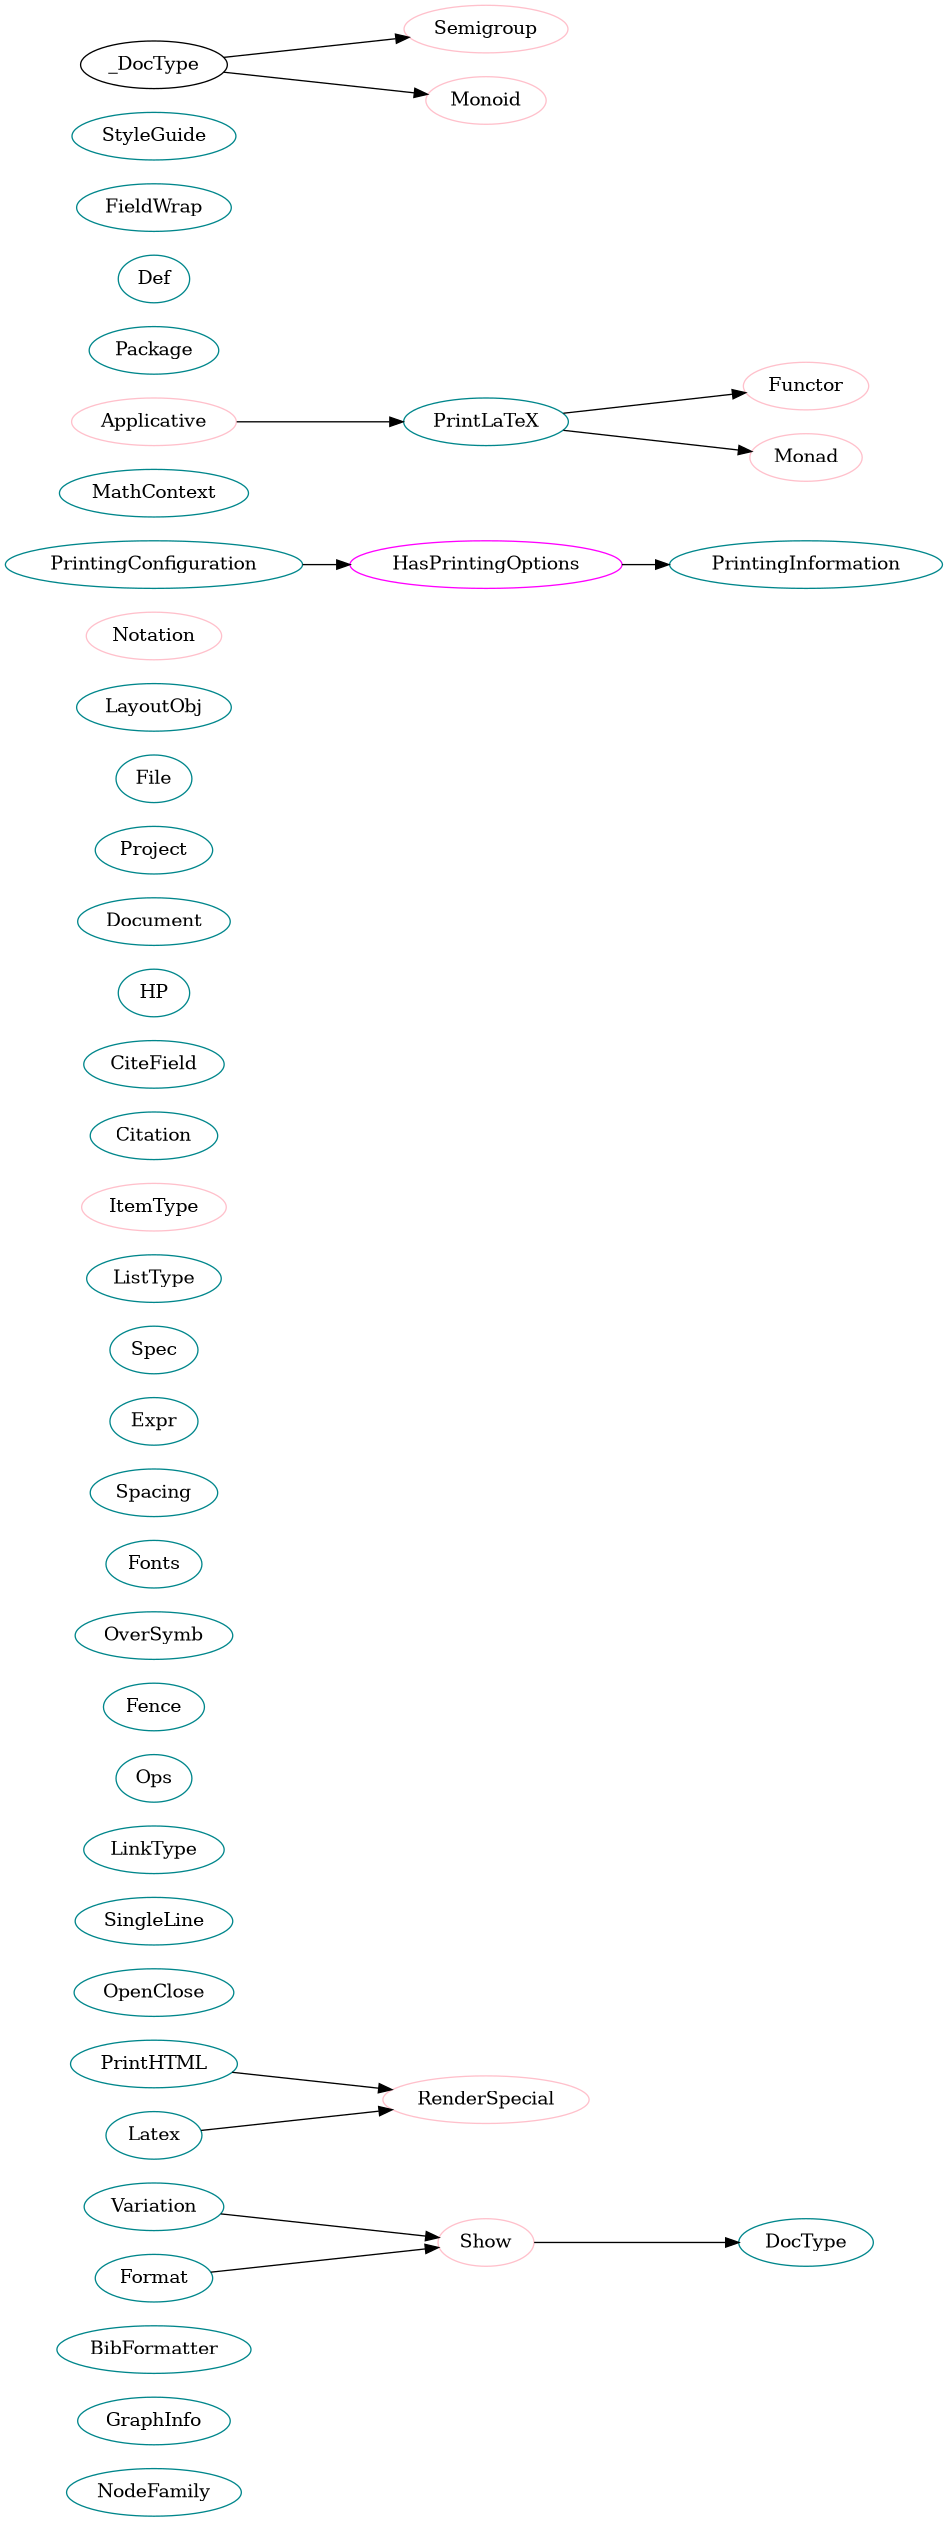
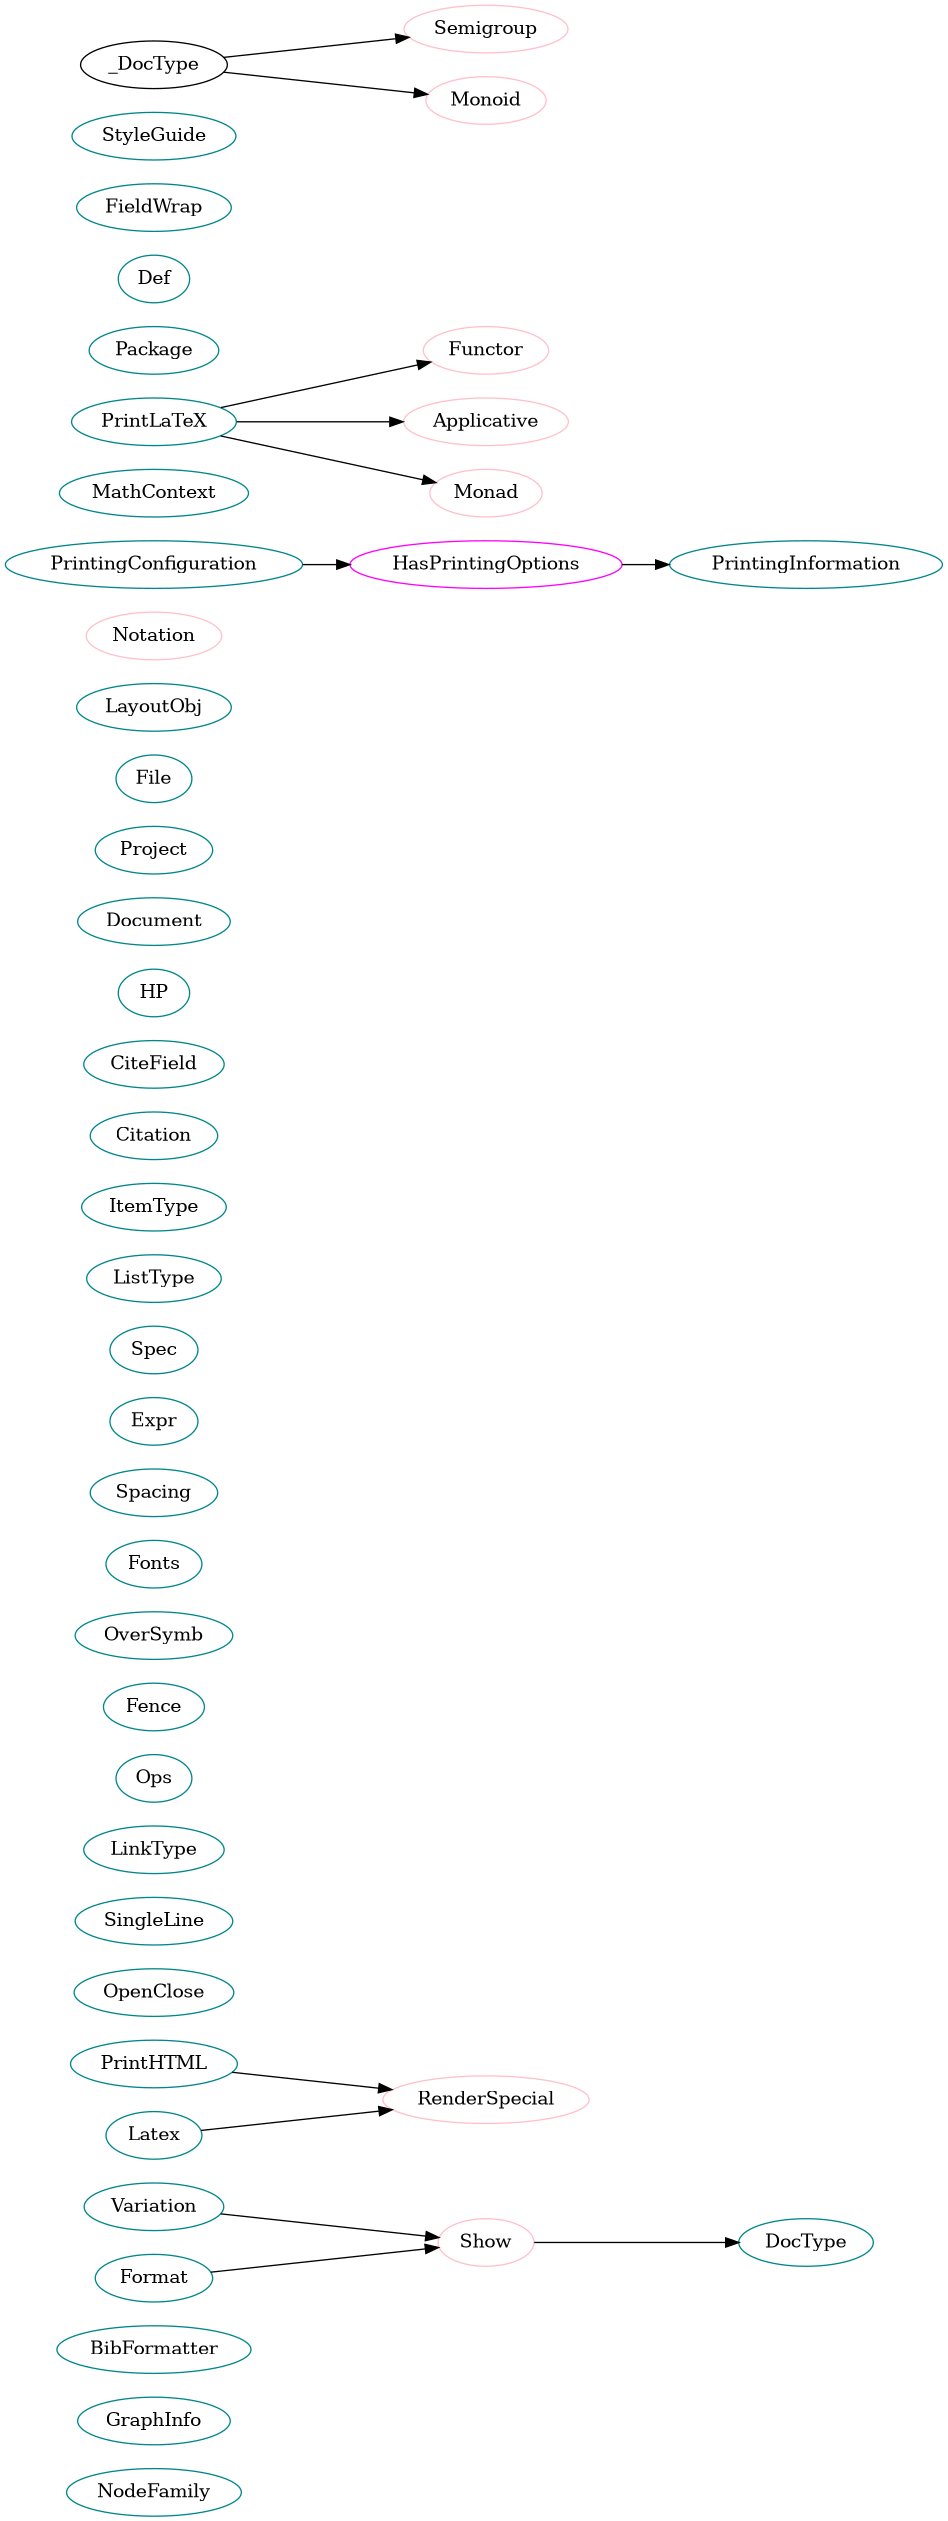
edge "Applicative" -> "PrintLaTeX": reversed
node "ItemType": color pink -> turquoise4
